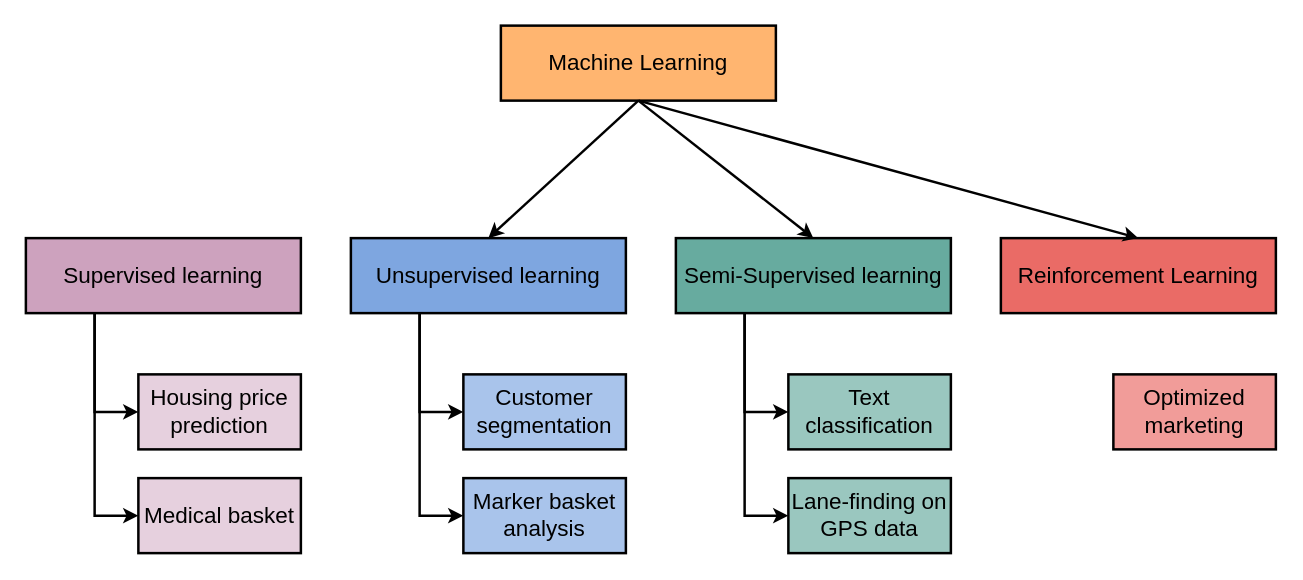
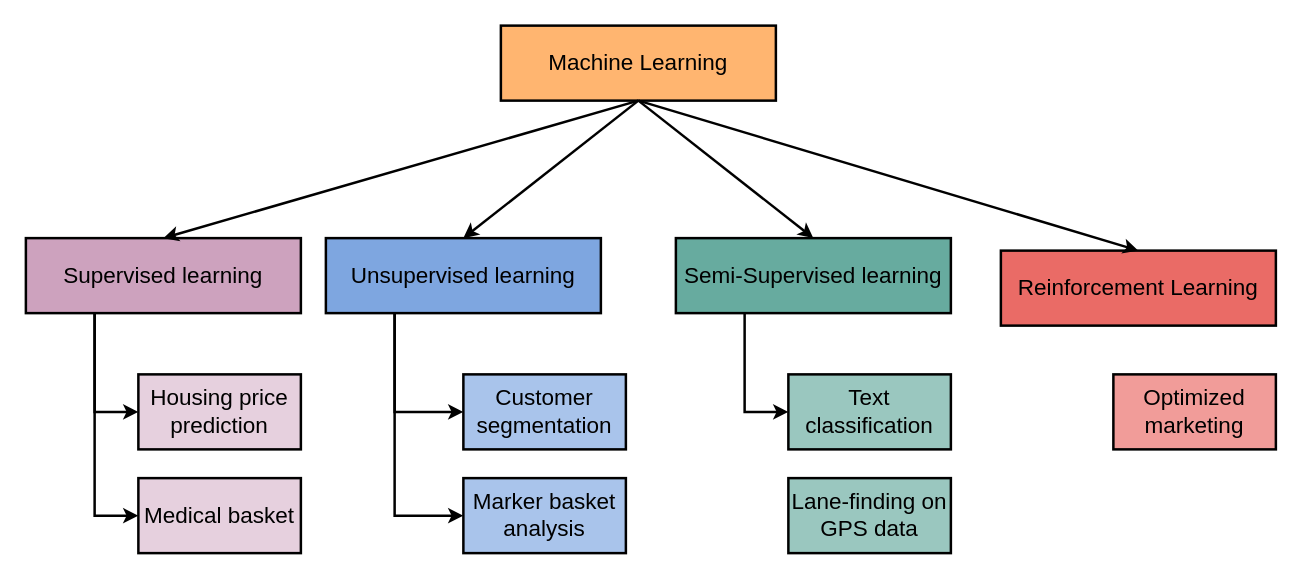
edge "Machine Learning" -> "Supervised learning": added
node "Unsupervised learning": moved (488, 276) -> (463, 276)
node "Reinforcement Learning": moved (1138, 276) -> (1138, 288)
edge "Semi-Supervised learning" -> "Lane-finding on GPS data": removed
